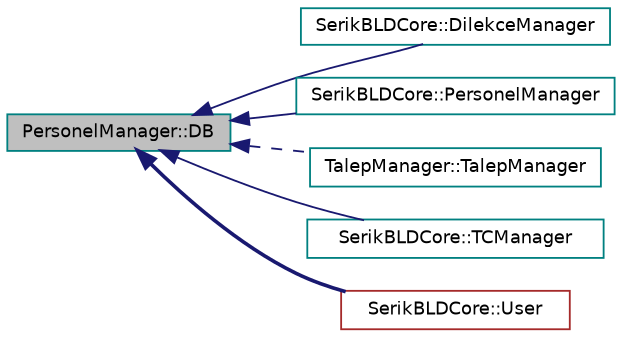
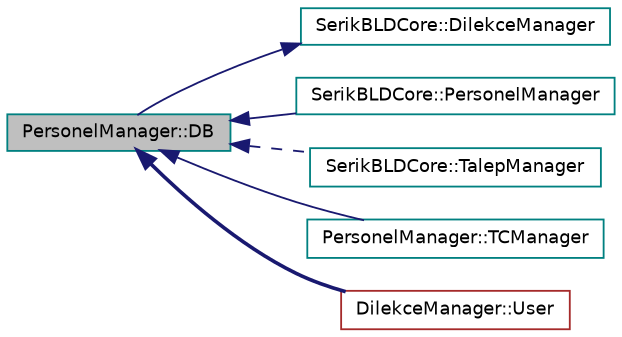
edge "SerikBLDCore::DilekceManager" -> "PersonelManager::DB": reversed
node "TalepManager::TalepManager": label "TalepManager::TalepManager" -> "SerikBLDCore::TalepManager"
node "SerikBLDCore::TCManager": label "SerikBLDCore::TCManager" -> "PersonelManager::TCManager"
node "SerikBLDCore::User": label "SerikBLDCore::User" -> "DilekceManager::User"
